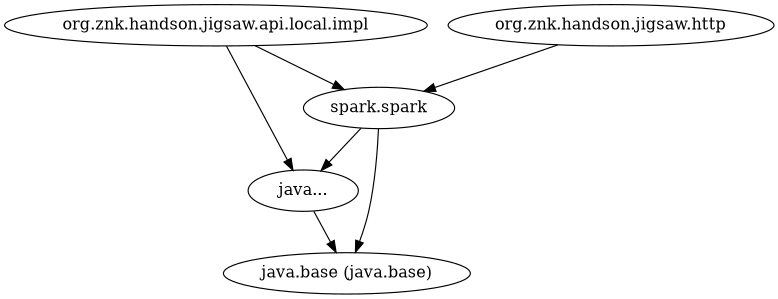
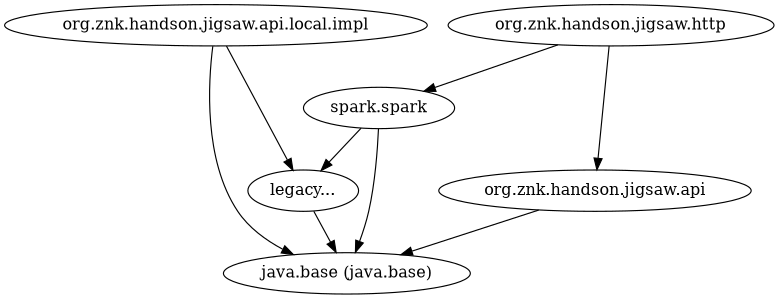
edge "org.znk.handson.jigsaw.api.local.impl" -> "spark.spark": now "org.znk.handson.jigsaw.api.local.impl" -> "java.base (java.base)"
node "java...": label "java..." -> "legacy..."
node "org.znk.handson.jigsaw.api": added
